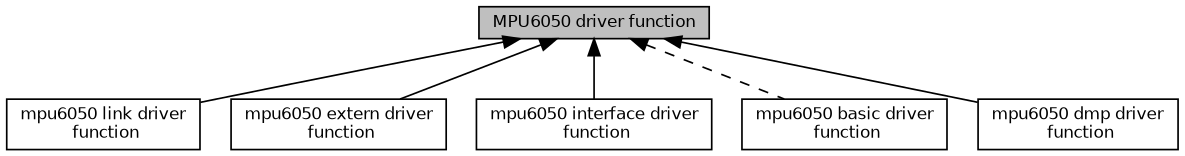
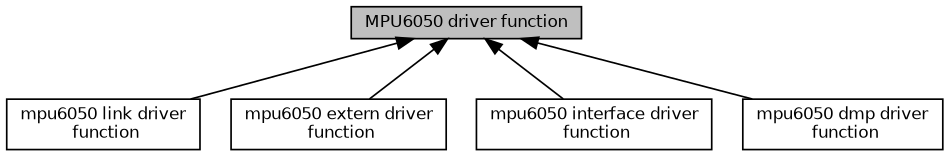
node "mpu6050 basic driver function": removed
